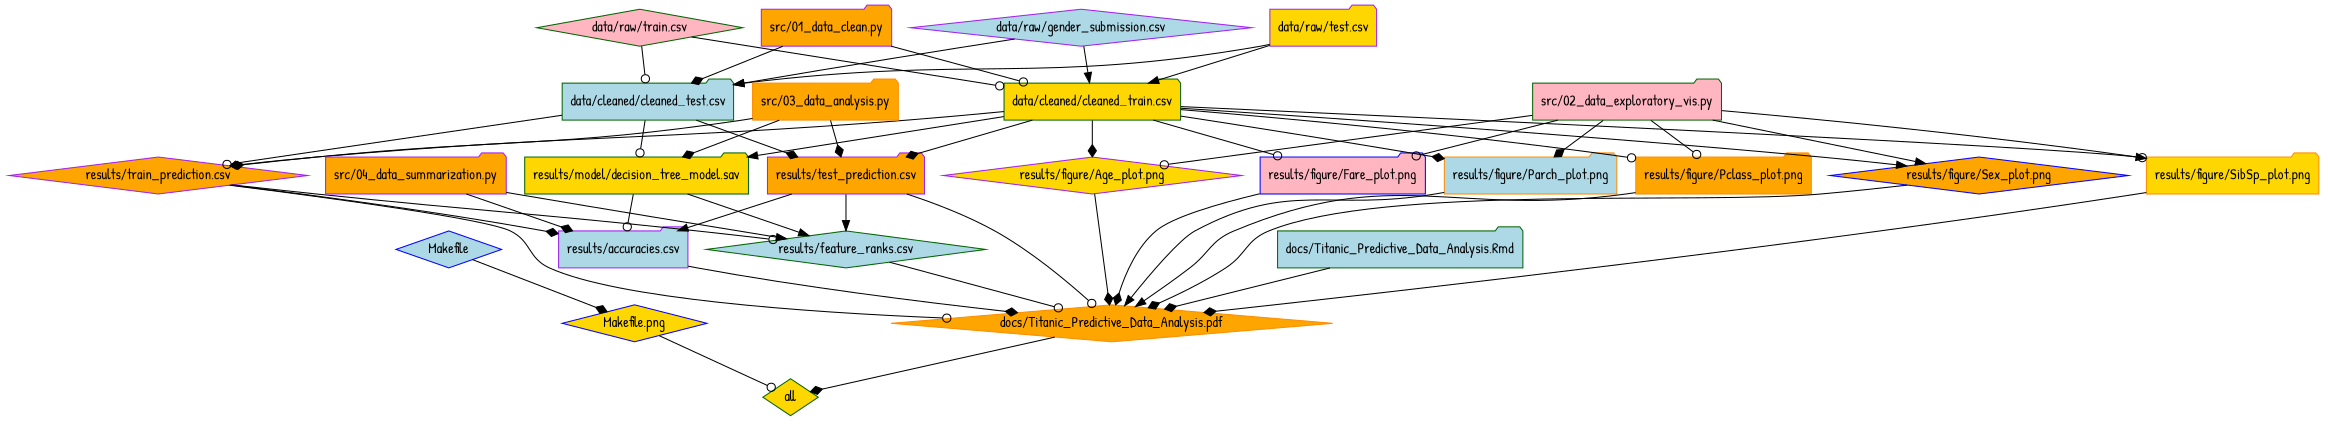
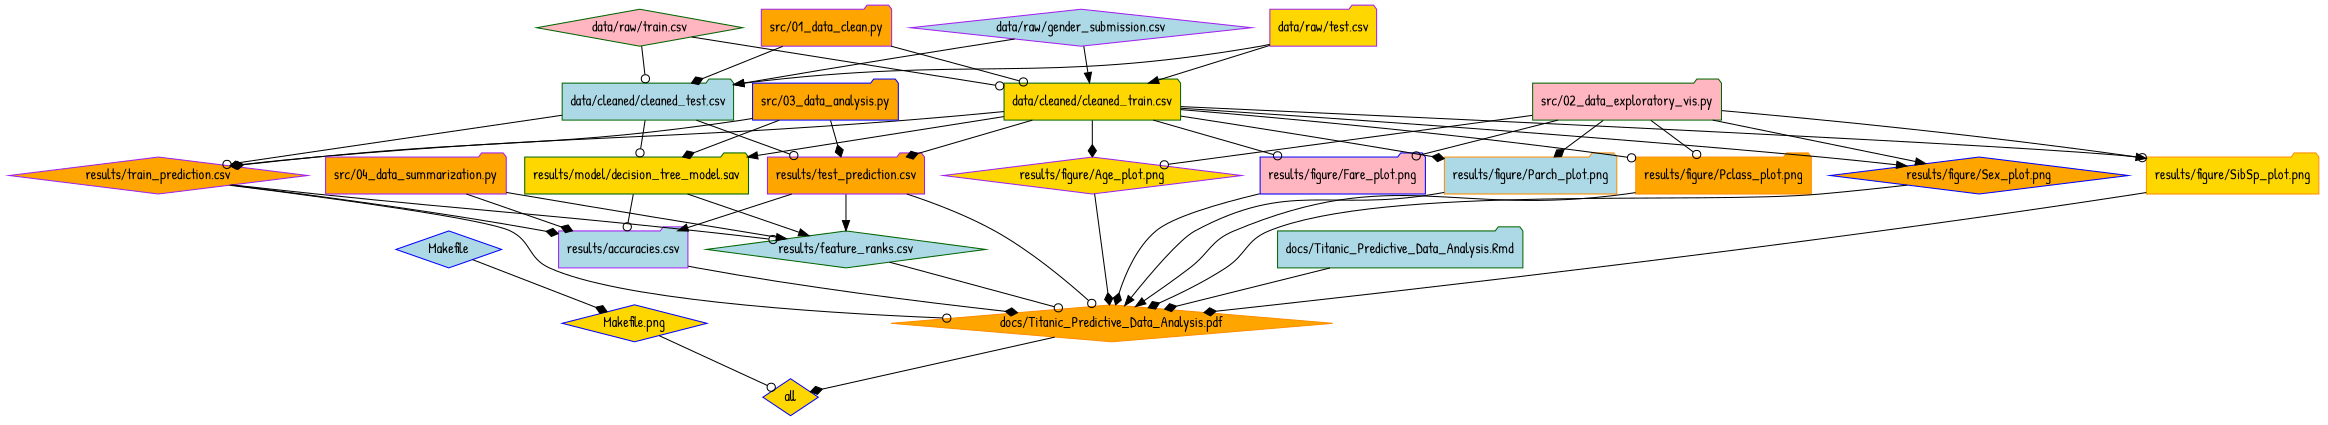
node "src/03_data_analysis.py": color darkorange -> blue
edge "data/cleaned/cleaned_test.csv" -> "results/test_prediction.csv": arrowhead diamond -> odot
node "all": color darkgreen -> blue
